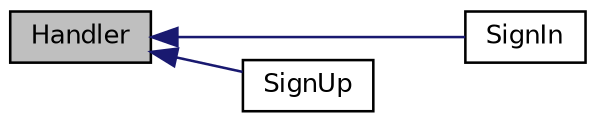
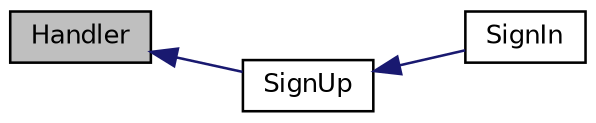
edge "SignIn" -> "Handler": now "SignIn" -> "SignUp"
